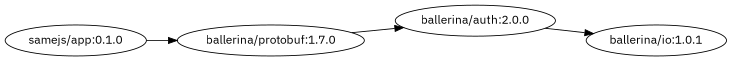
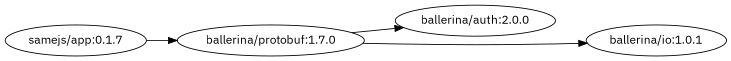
edge "ballerina/auth:2.0.0" -> "ballerina/io:1.0.1": now "ballerina/protobuf:1.7.0" -> "ballerina/io:1.0.1"
node "samejs/app:0.1.0": label "samejs/app:0.1.0" -> "samejs/app:0.1.7"
